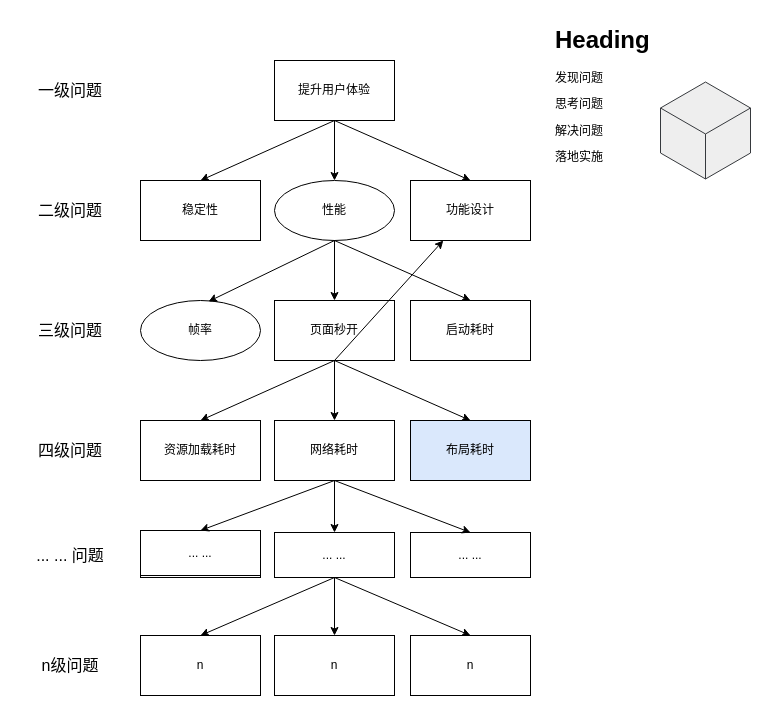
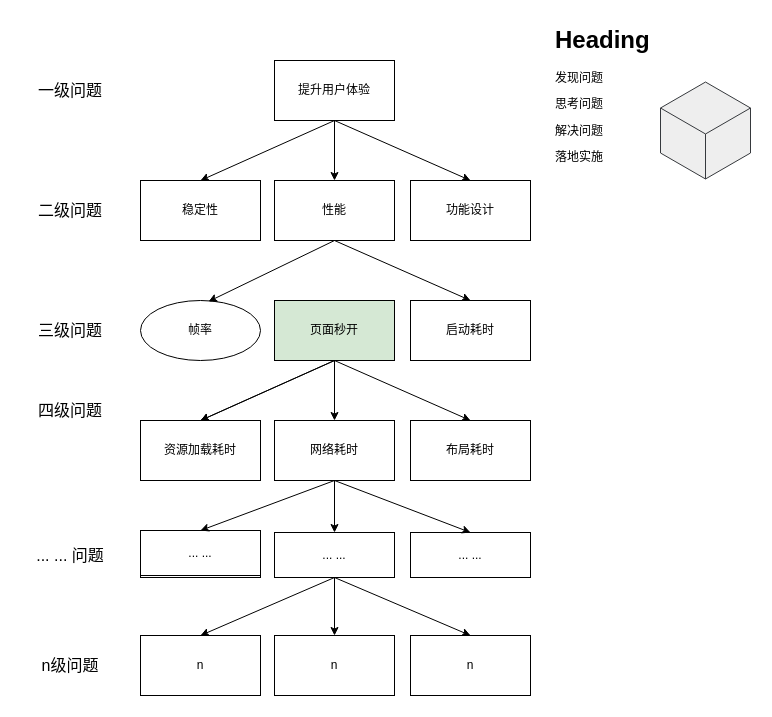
node "性能": shape ellipse -> rectangle
edge "性能" -> "页面秒开": removed
edge "页面秒开" -> "功能设计": now "页面秒开" -> "资源加载耗时"
node "页面秒开": fillcolor #ffffff -> #d5e8d4
node "四级问题": moved (71, 451) -> (71, 411)
node "布局耗时": fillcolor #dae8fc -> #ffffff
